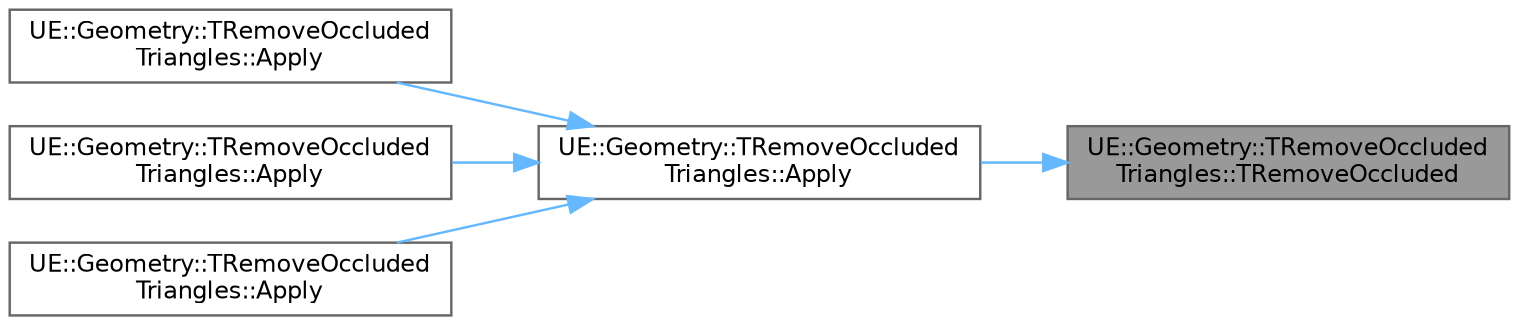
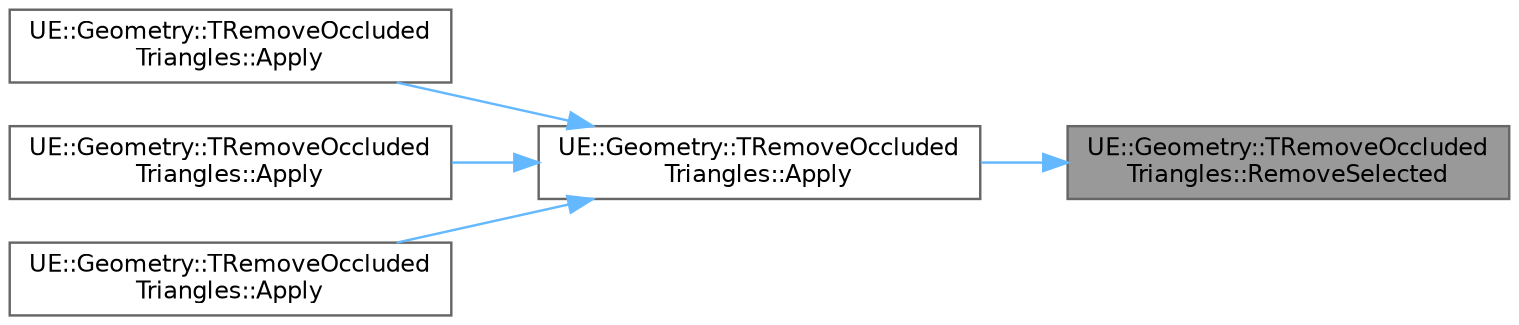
node "UE::Geometry::TRemoveOccluded Triangles::TRemoveOccluded": label "UE::Geometry::TRemoveOccluded Triangles::TRemoveOccluded" -> "UE::Geometry::TRemoveOccluded Triangles::RemoveSelected"
